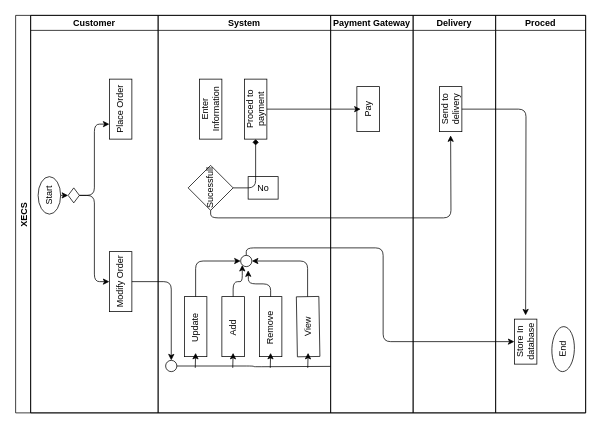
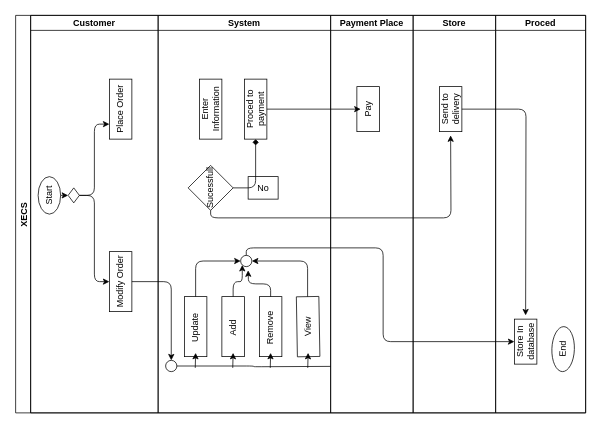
node "Payment Gateway": label "Payment Gateway" -> "Payment Place"
node "Delivery": label "Delivery" -> "Store"
